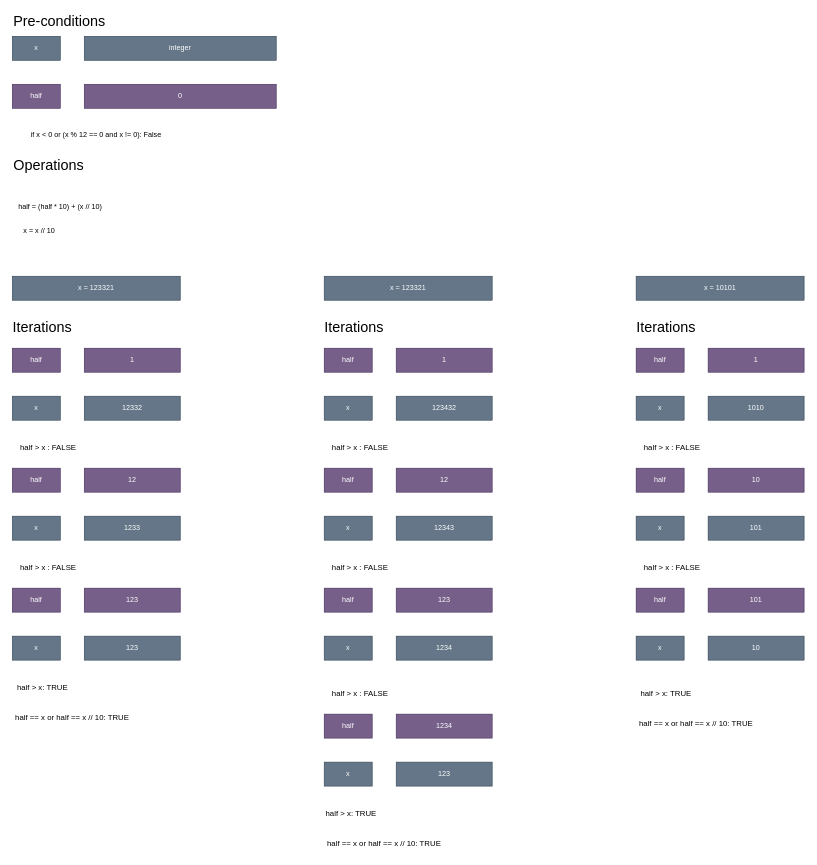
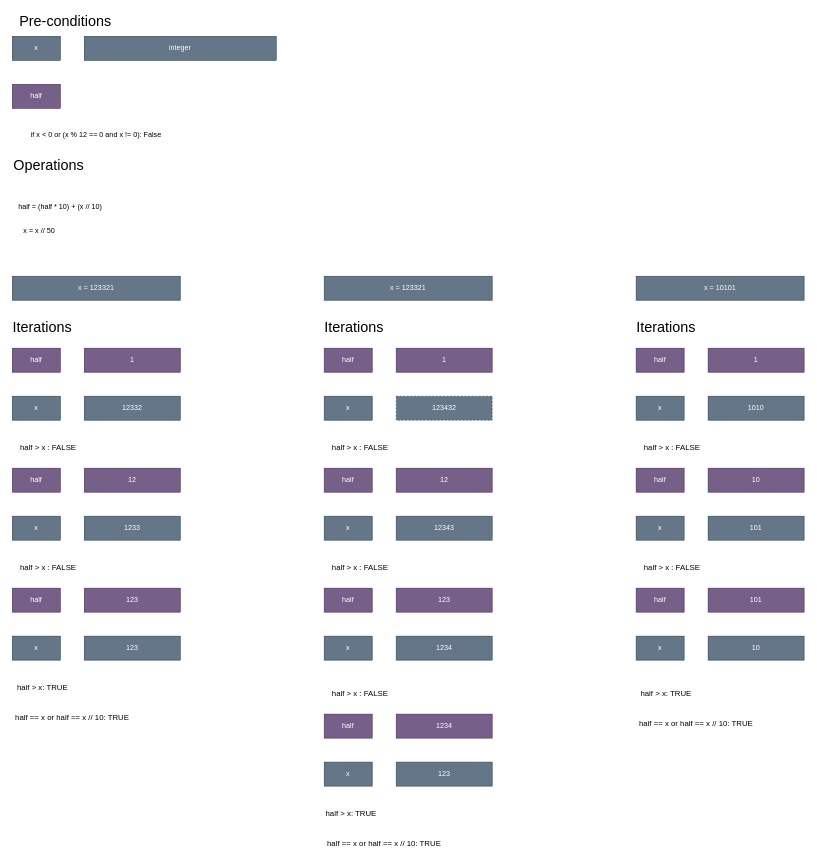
node "Pre-conditions": moved (129, 21) -> (135, 21)
node "0": removed
node "x = x // 10": label "x = x // 10" -> "x = x // 50"
node "123432": style solid -> dashed
